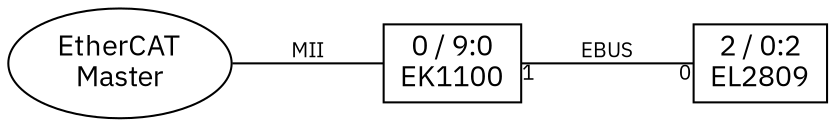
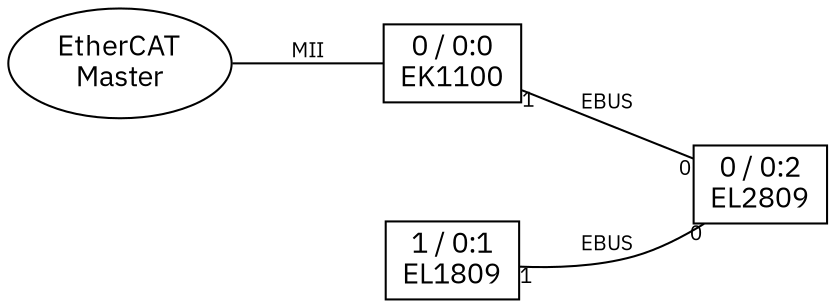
node "0 / 9:0 EK1100": label "0 / 9:0 EK1100" -> "0 / 0:0 EK1100"
node "2 / 0:2 EL2809": label "2 / 0:2 EL2809" -> "0 / 0:2 EL2809"
node "1 / 0:1 EL1809": added
